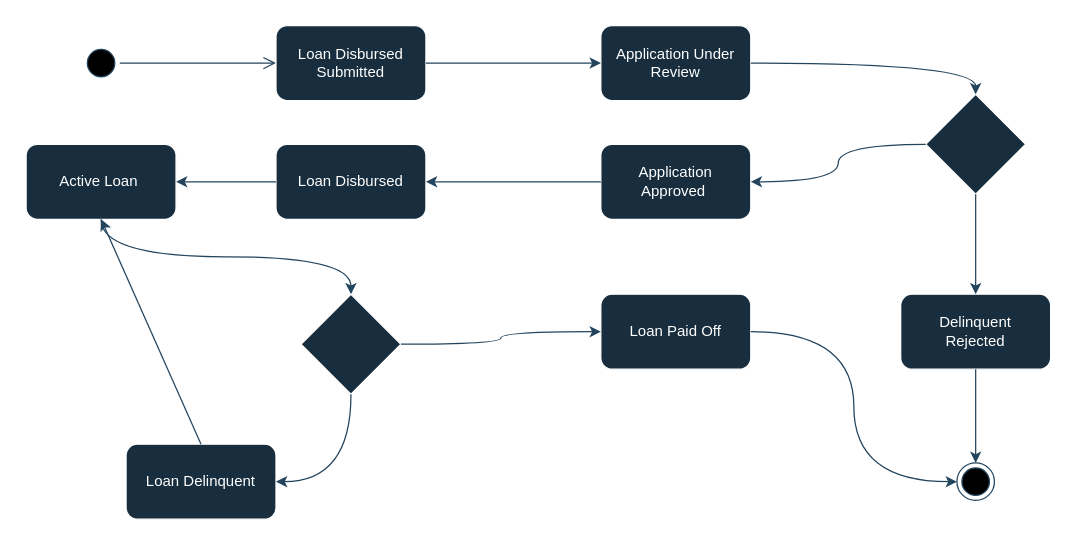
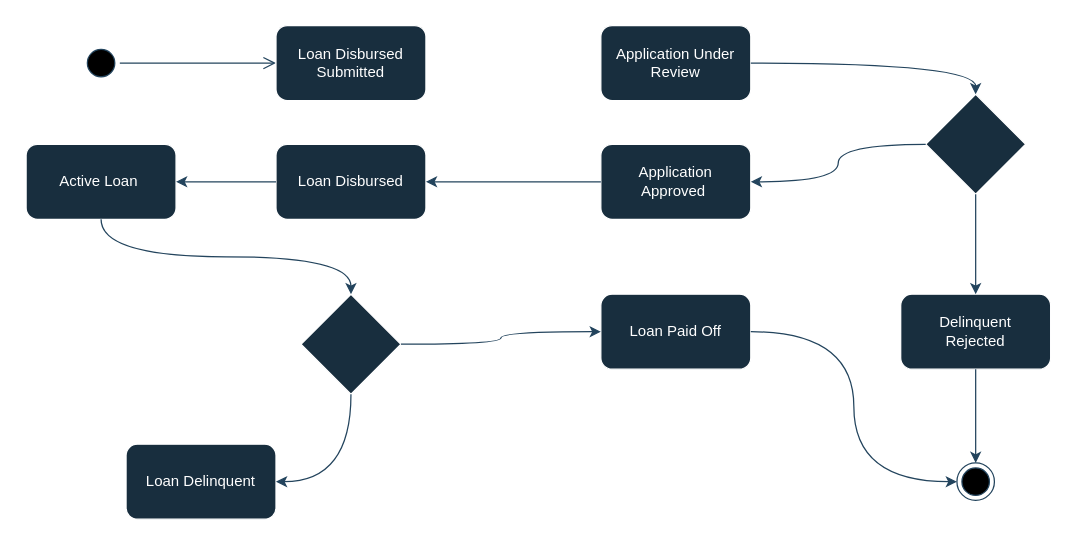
edge "Loan Disbursed Submitted" -> "Application Under Review": removed
edge "Loan Delinquent" -> "Active Loan": removed
